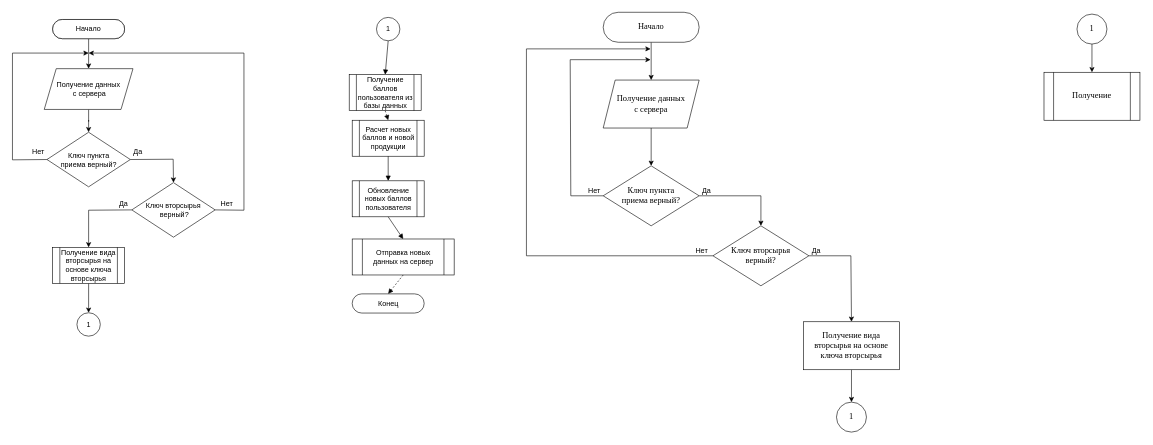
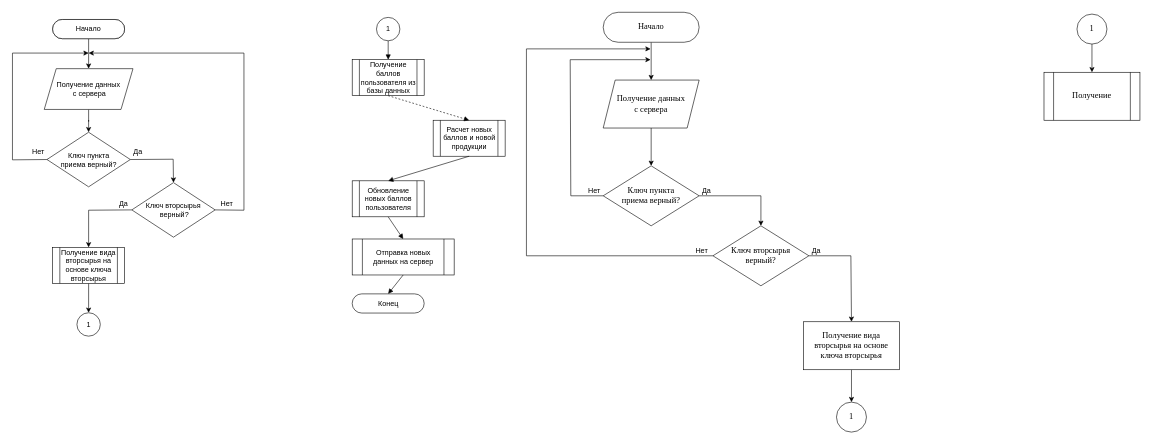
node "Получение баллов пользователя из базы данных": moved (385, 93) -> (388, 78)
node "Расчет новых баллов и новой продукции": moved (388, 138) -> (469, 138)
edge "Отправка новых данных на сервер" -> "Конец": style dashed -> solid
